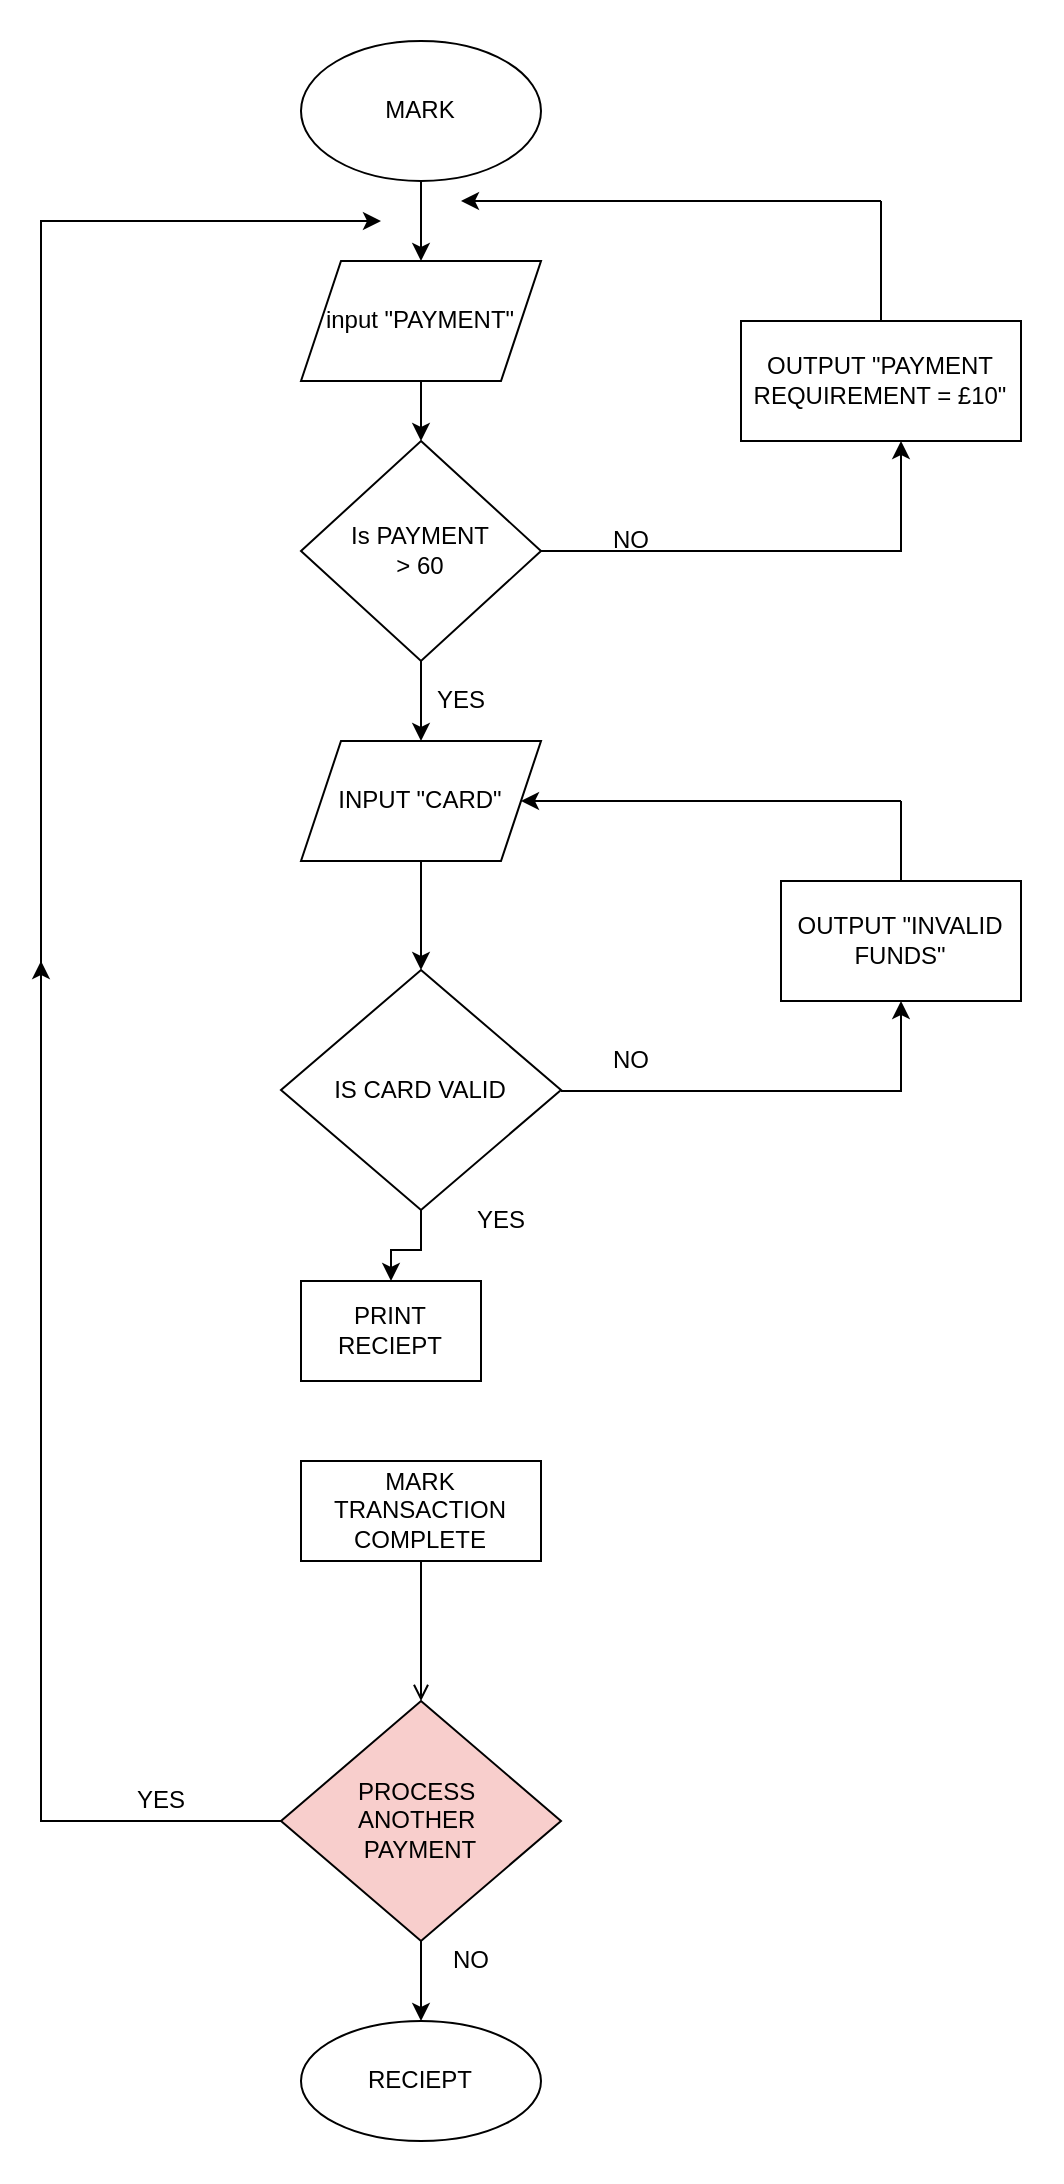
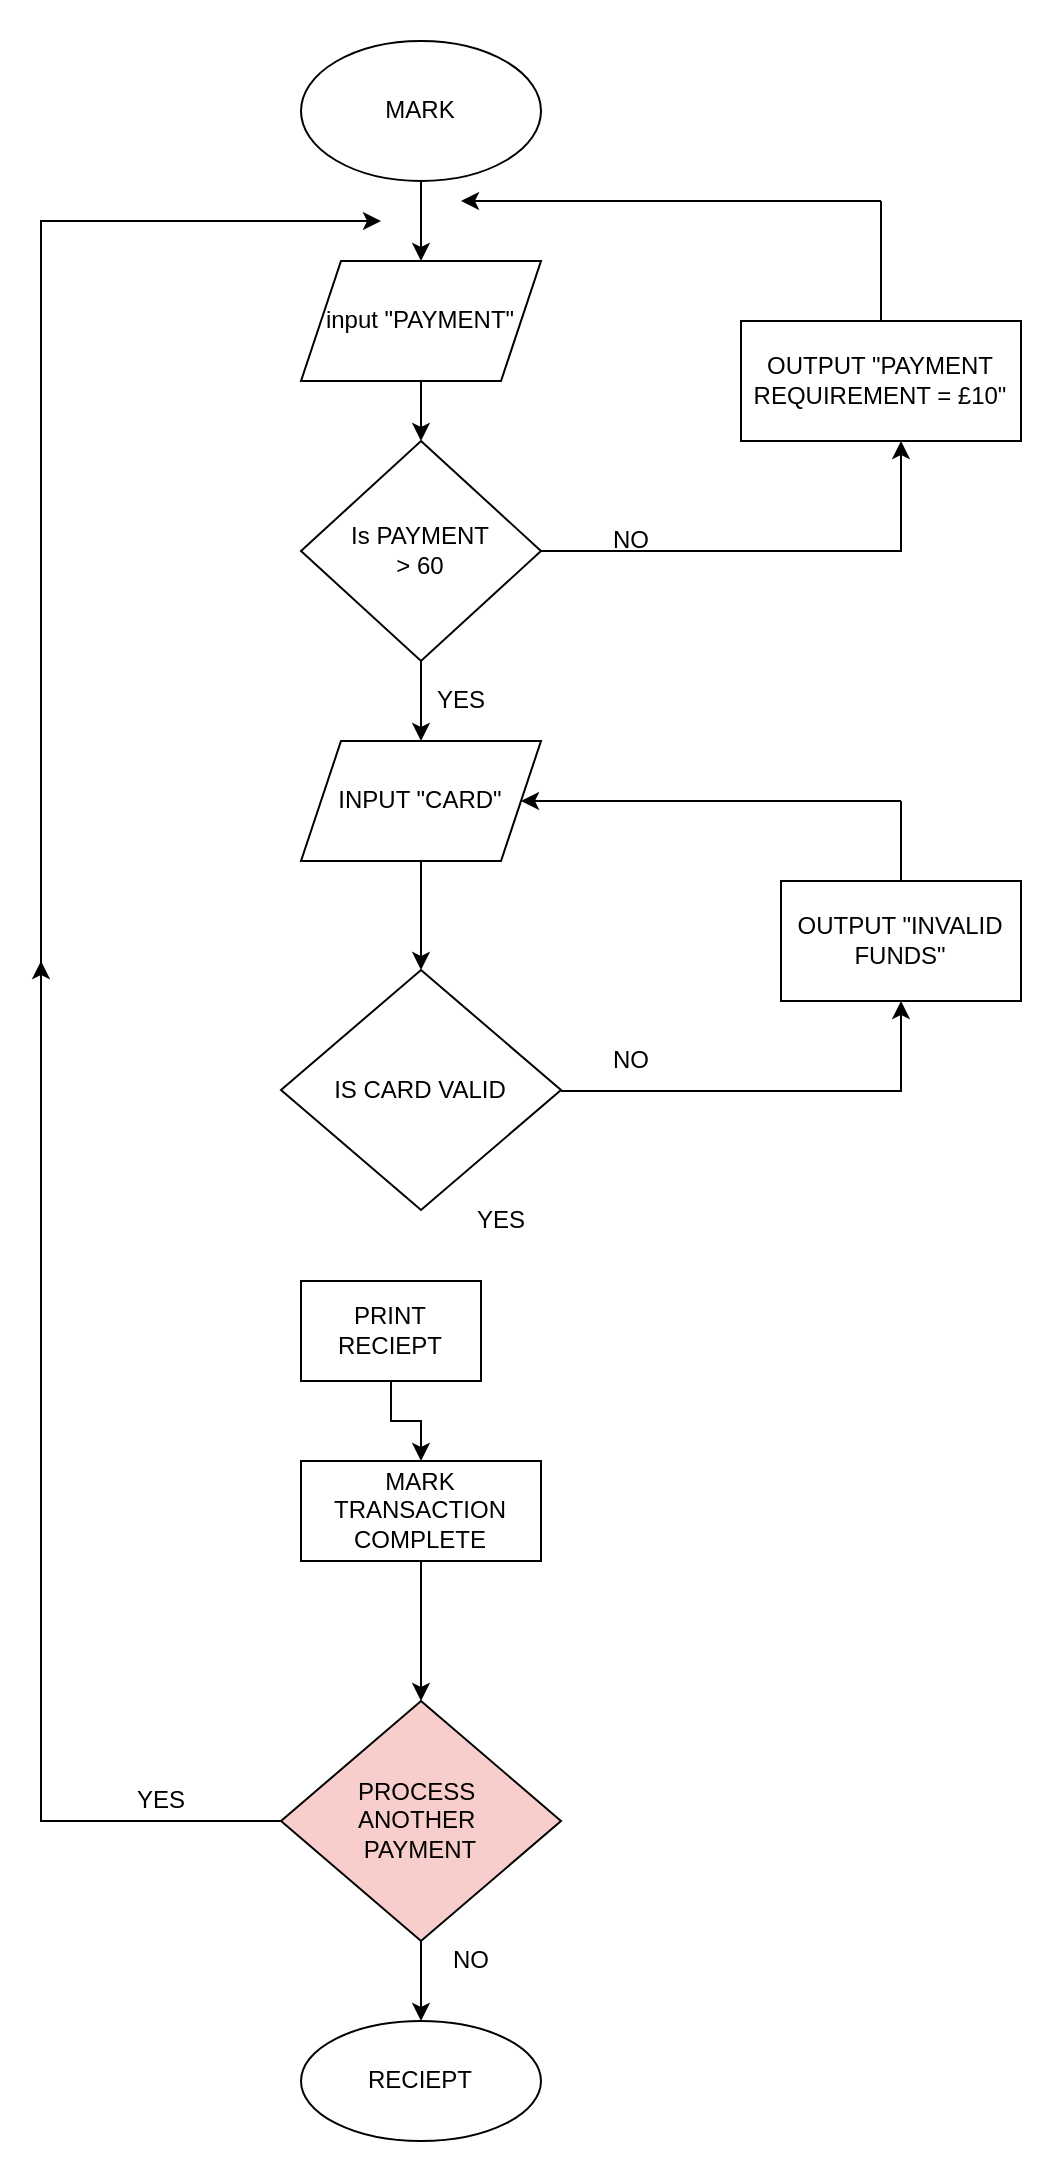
edge "IS CARD VALID" -> "PRINT RECIEPT": removed
edge "PRINT RECIEPT" -> "MARK TRANSACTION COMPLETE": added
edge "MARK TRANSACTION COMPLETE" -> "PROCESS ANOTHER PAYMENT": arrowhead open -> classic
